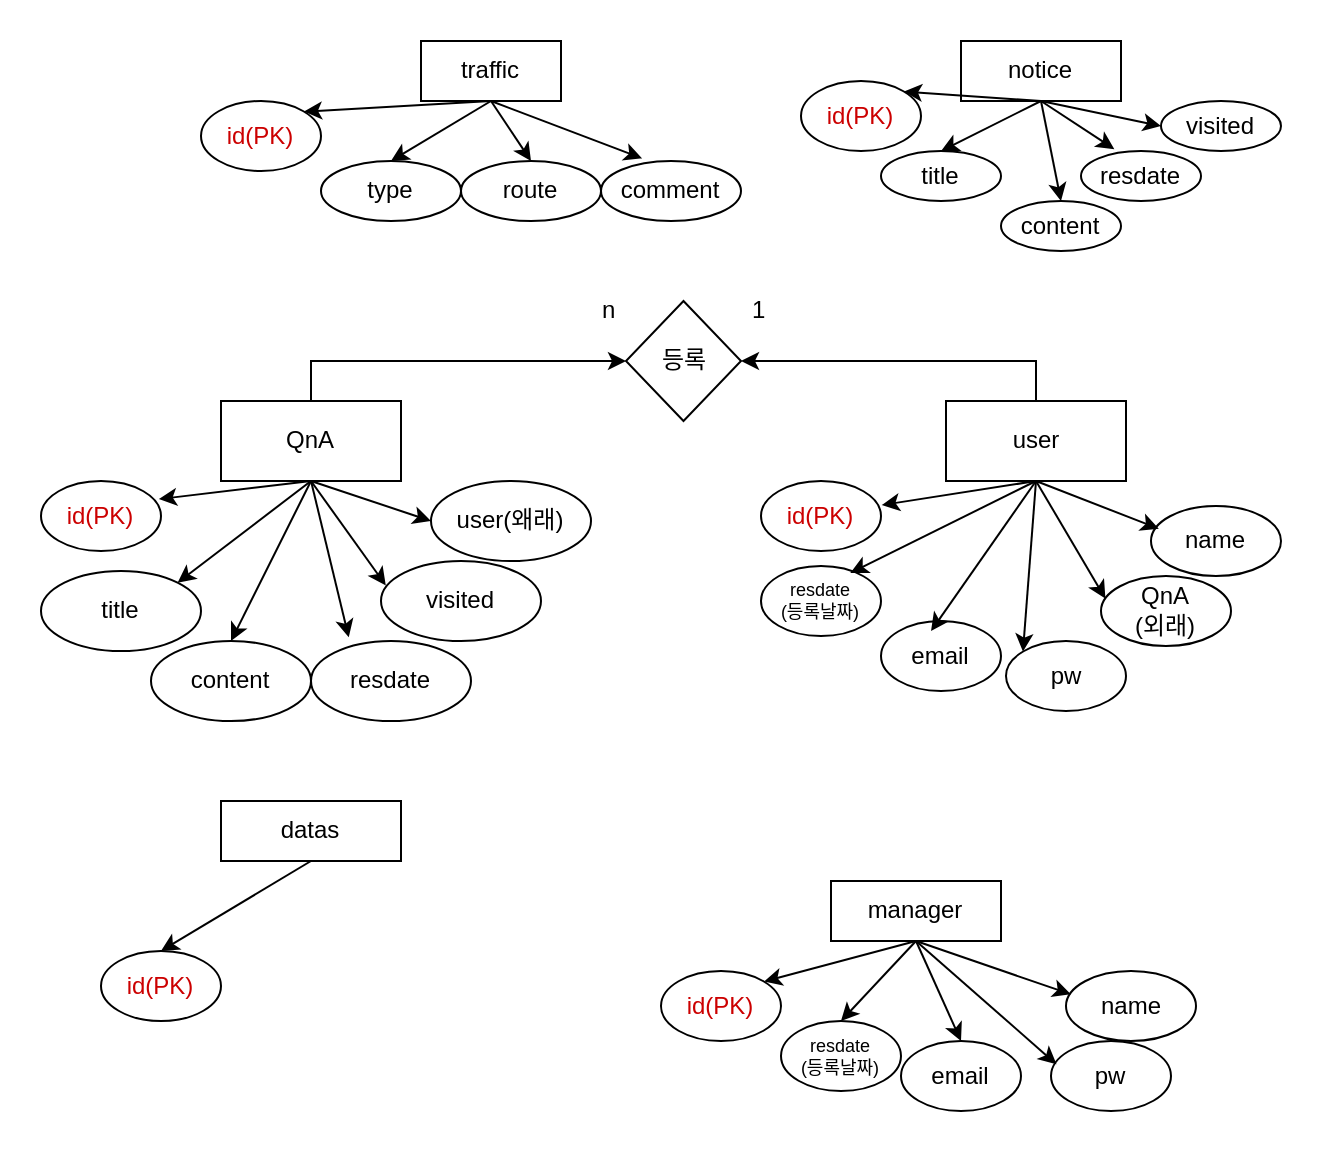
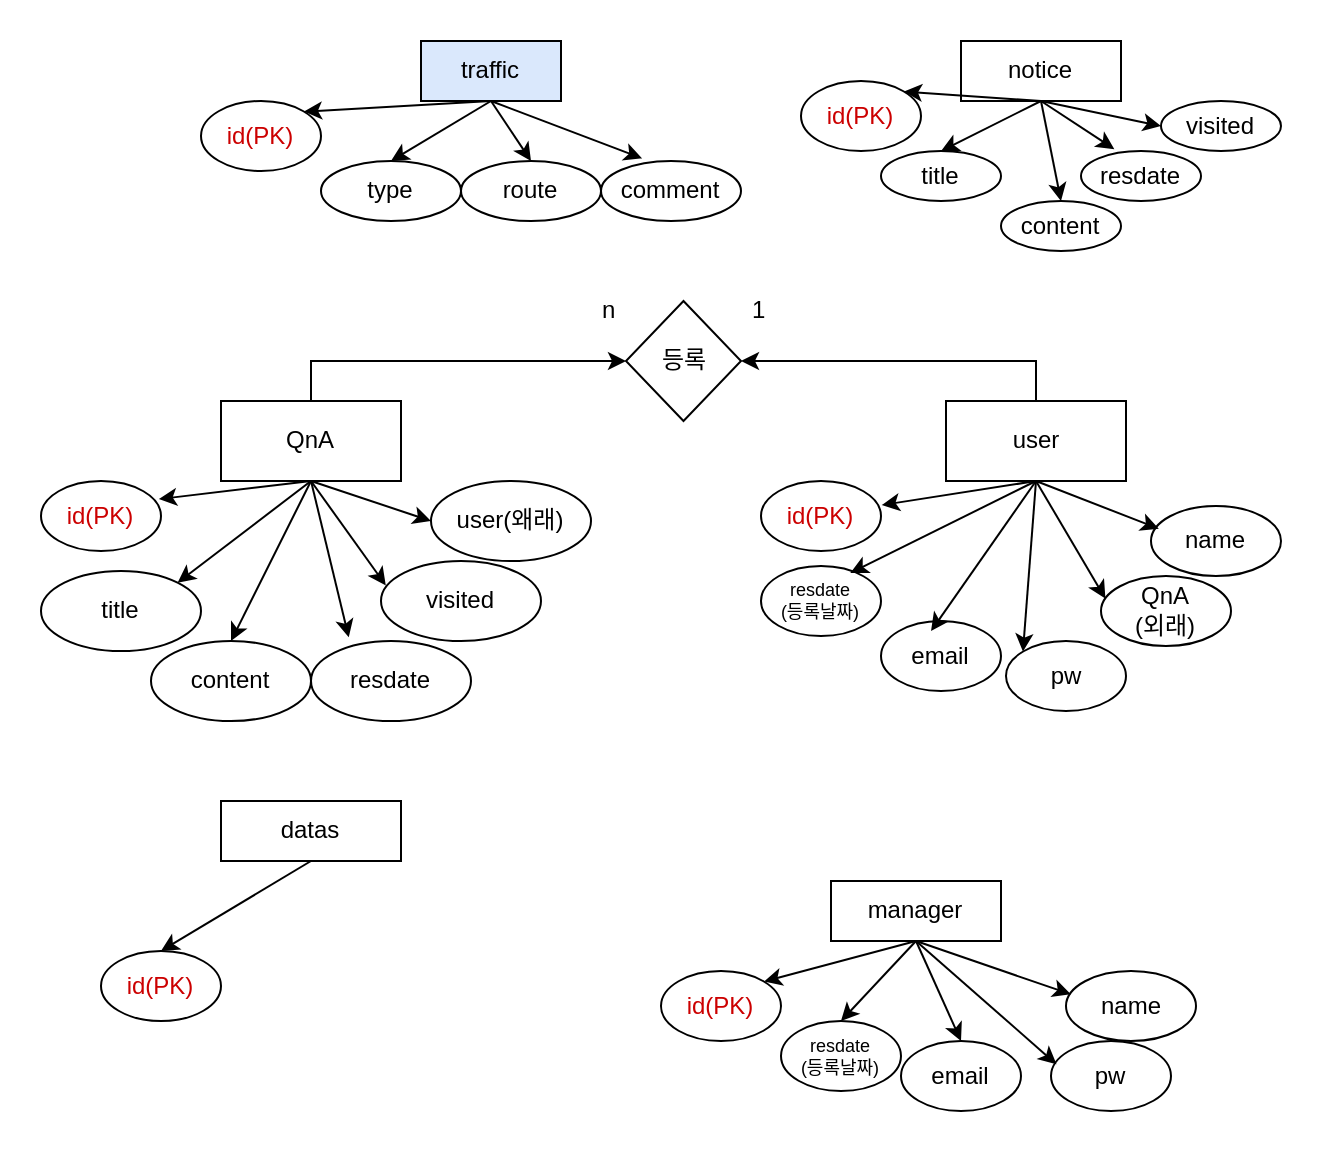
node "traffic": fillcolor #ffffff -> #dae8fc
